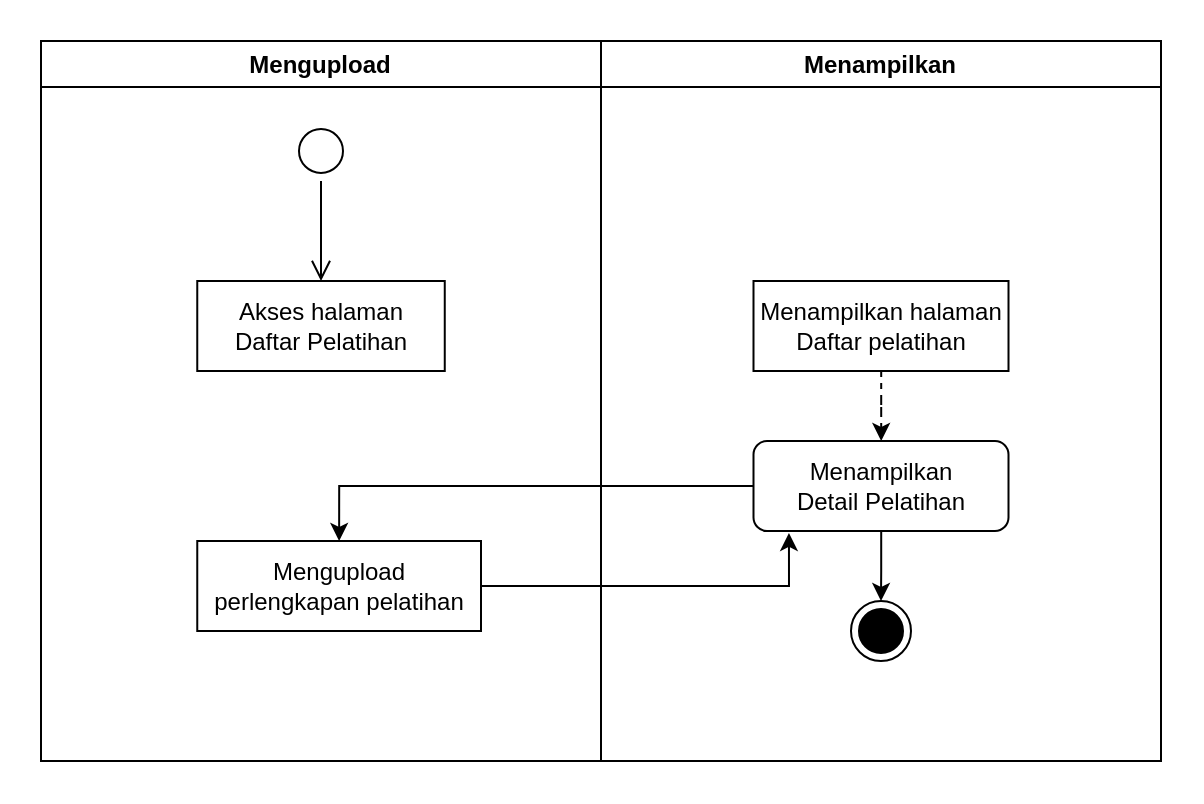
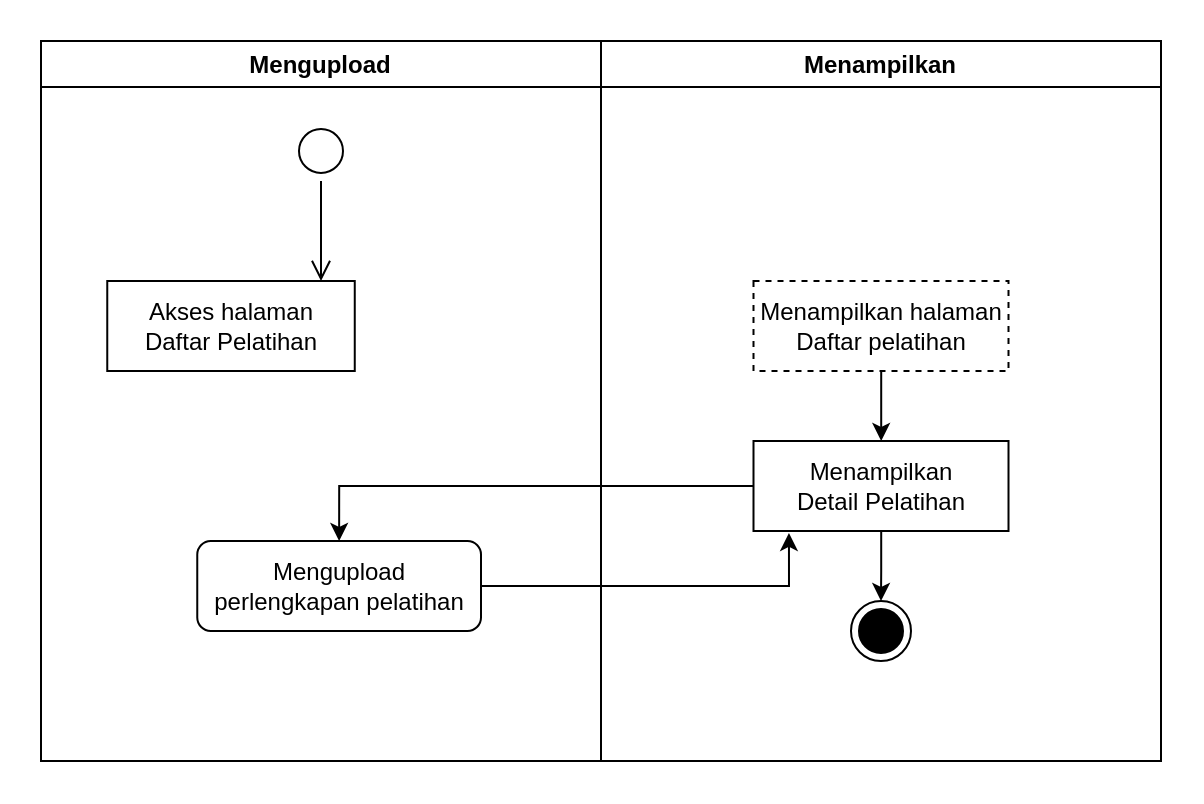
node "Akses halaman Daftar Pelatihan": moved (321, 326) -> (231, 326)
node "Menampilkan halaman Daftar pelatihan": style solid -> dashed
edge "Menampilkan halaman Daftar pelatihan" -> "Menampilkan Detail Pelatihan": style dashed -> solid
node "Menampilkan Detail Pelatihan": shape rounded rectangle -> rectangle
node "Mengupload perlengkapan pelatihan": shape rectangle -> rounded rectangle
